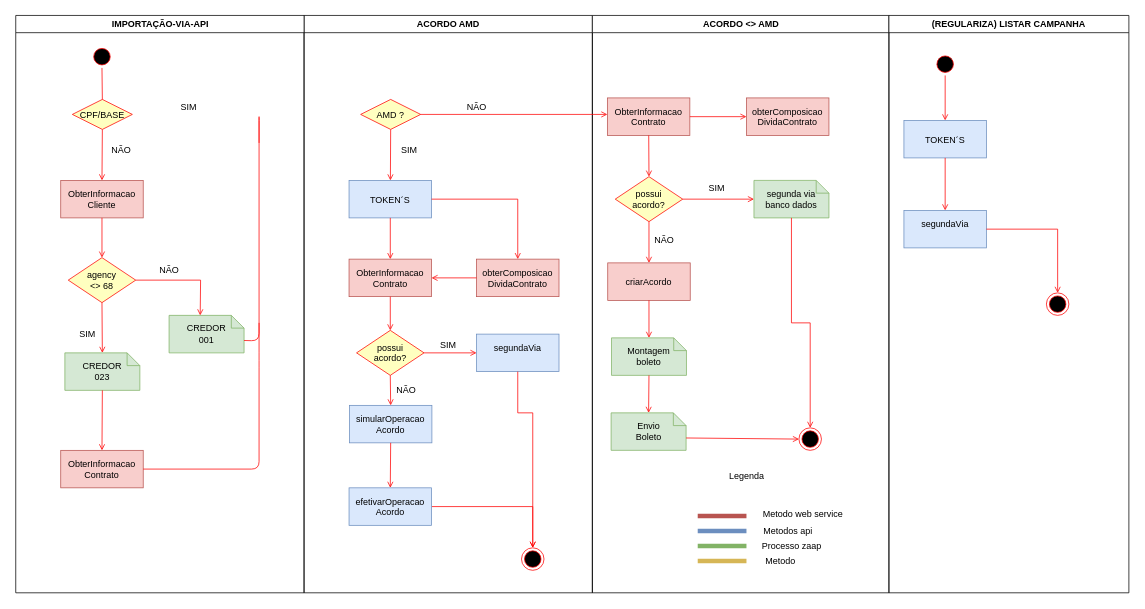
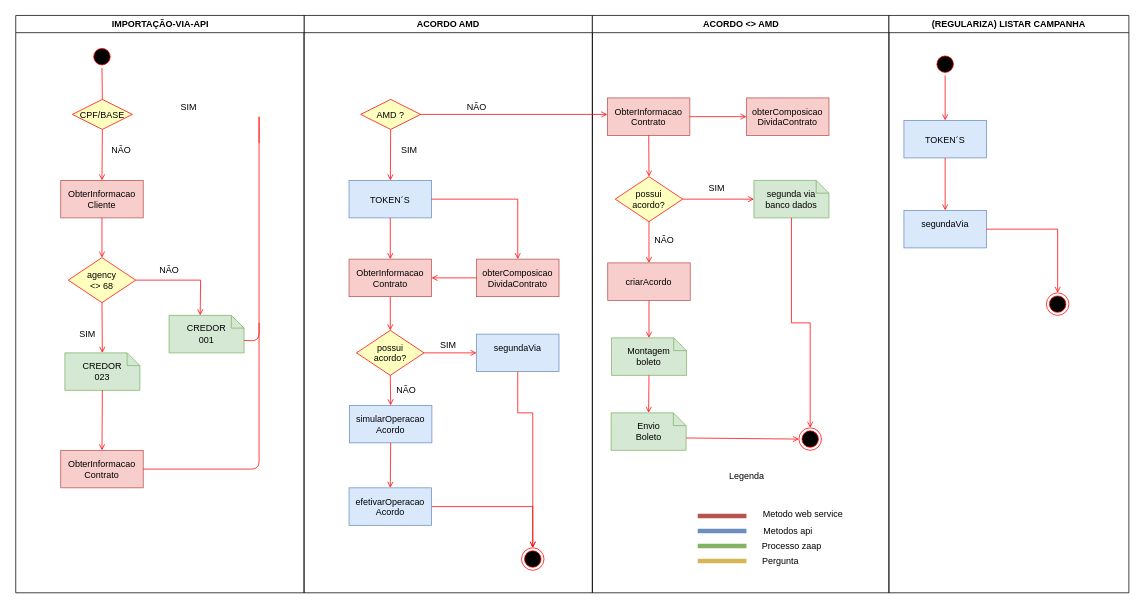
node "Metodo": label "Metodo" -> "Pergunta"
